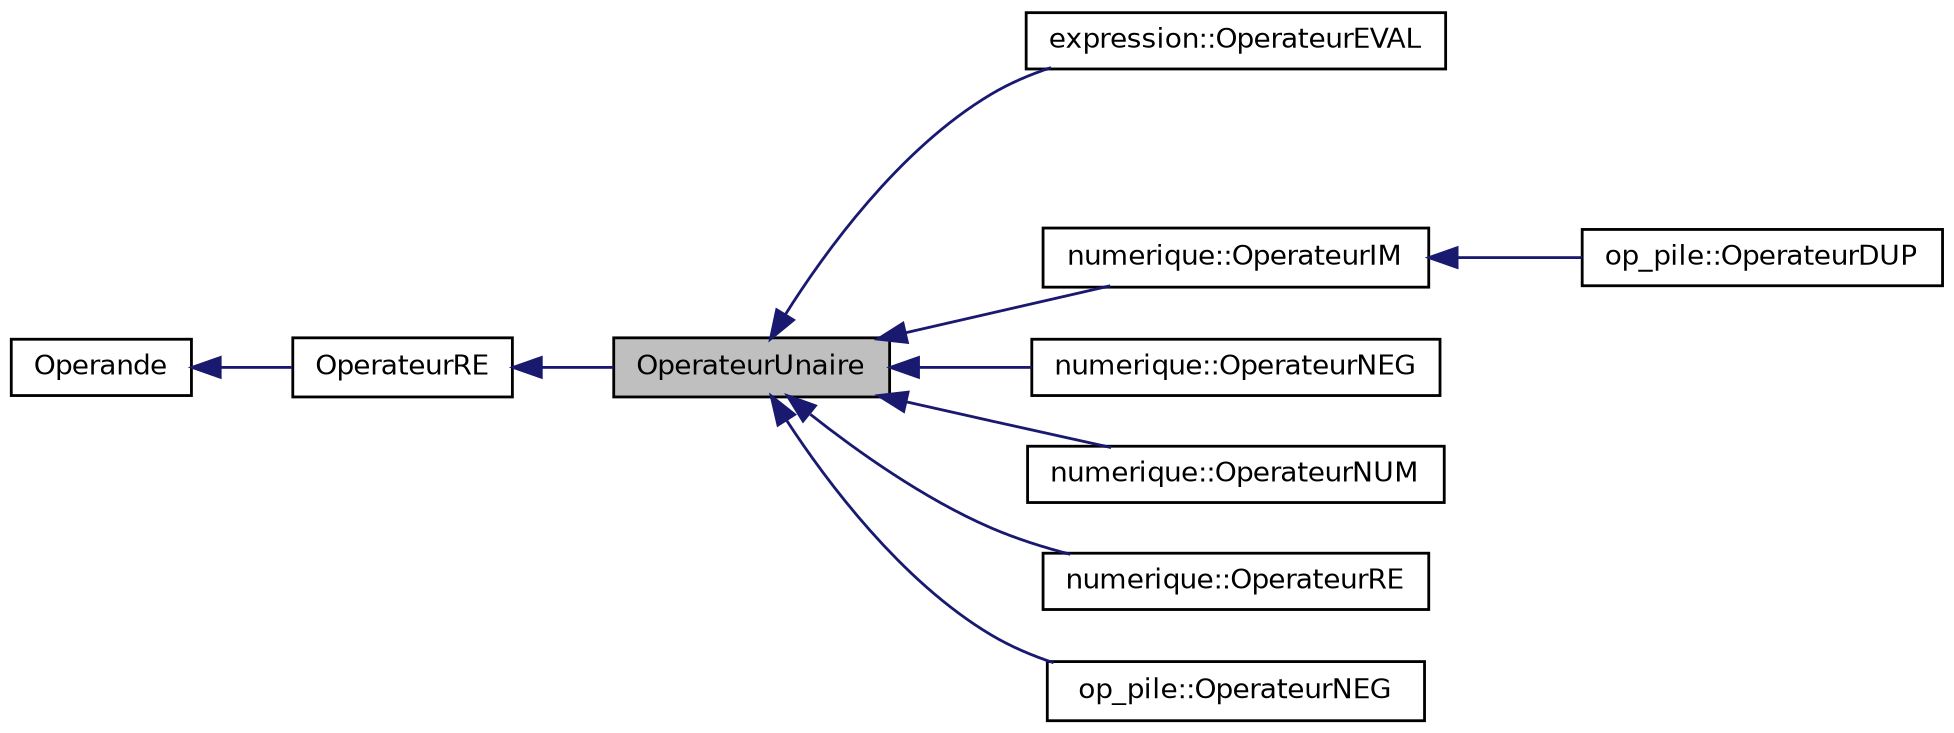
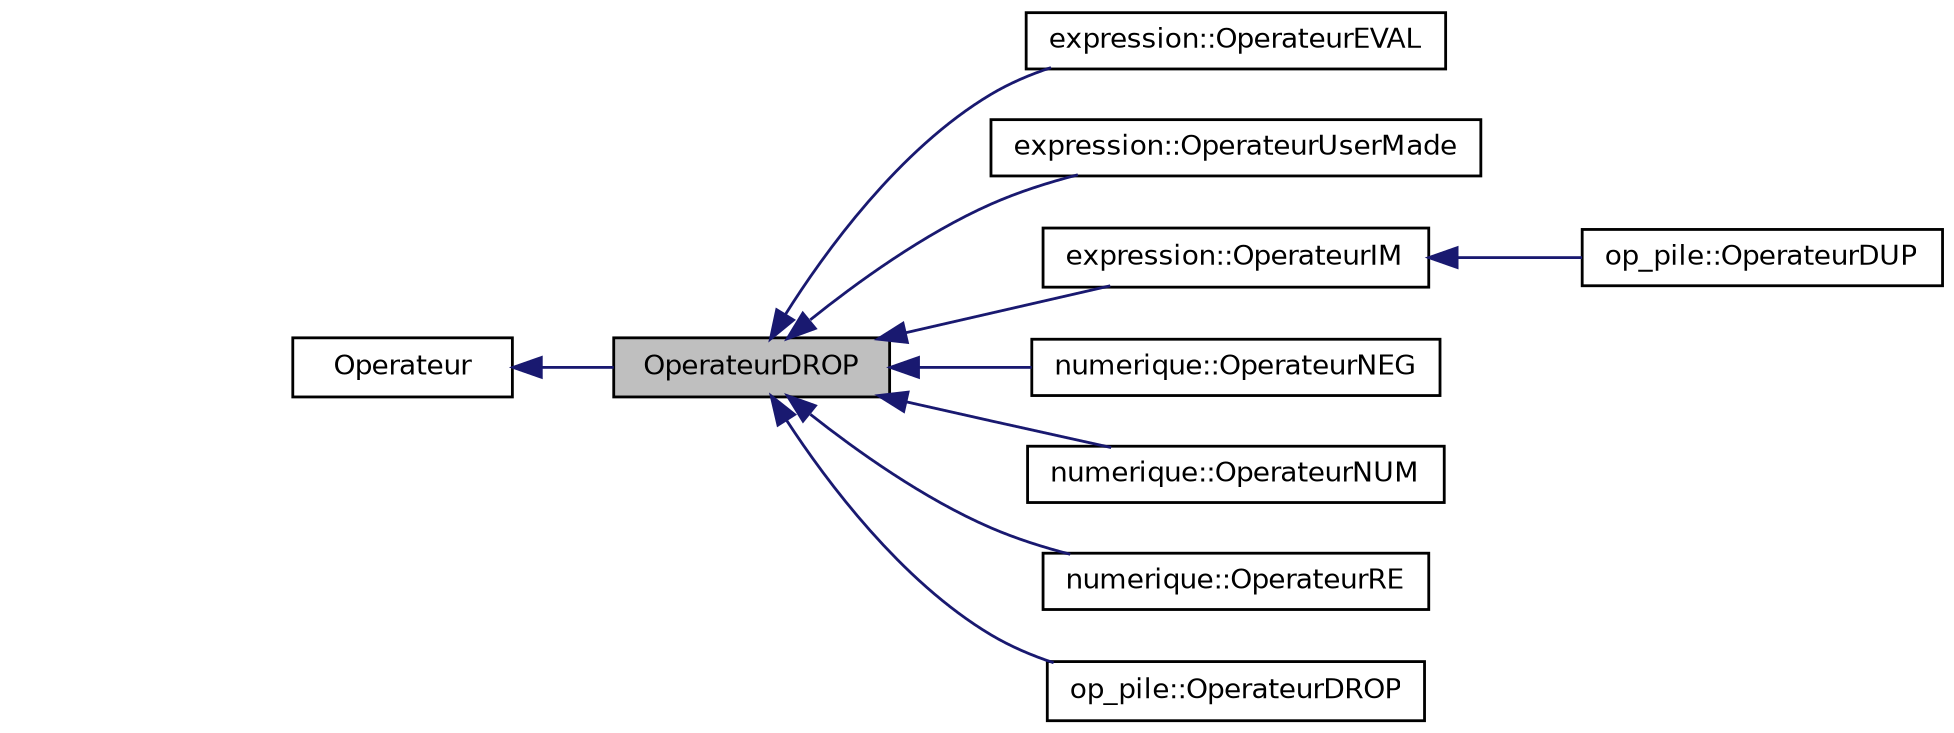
node "expression::OperateurUserMade": added
node "numerique::OperateurIM": label "numerique::OperateurIM" -> "expression::OperateurIM"
node "Operande": removed
node "OperateurRE": label "OperateurRE" -> "Operateur"
node "OperateurUnaire": label "OperateurUnaire" -> "OperateurDROP"
node "op_pile::OperateurNEG": label "op_pile::OperateurNEG" -> "op_pile::OperateurDROP"
